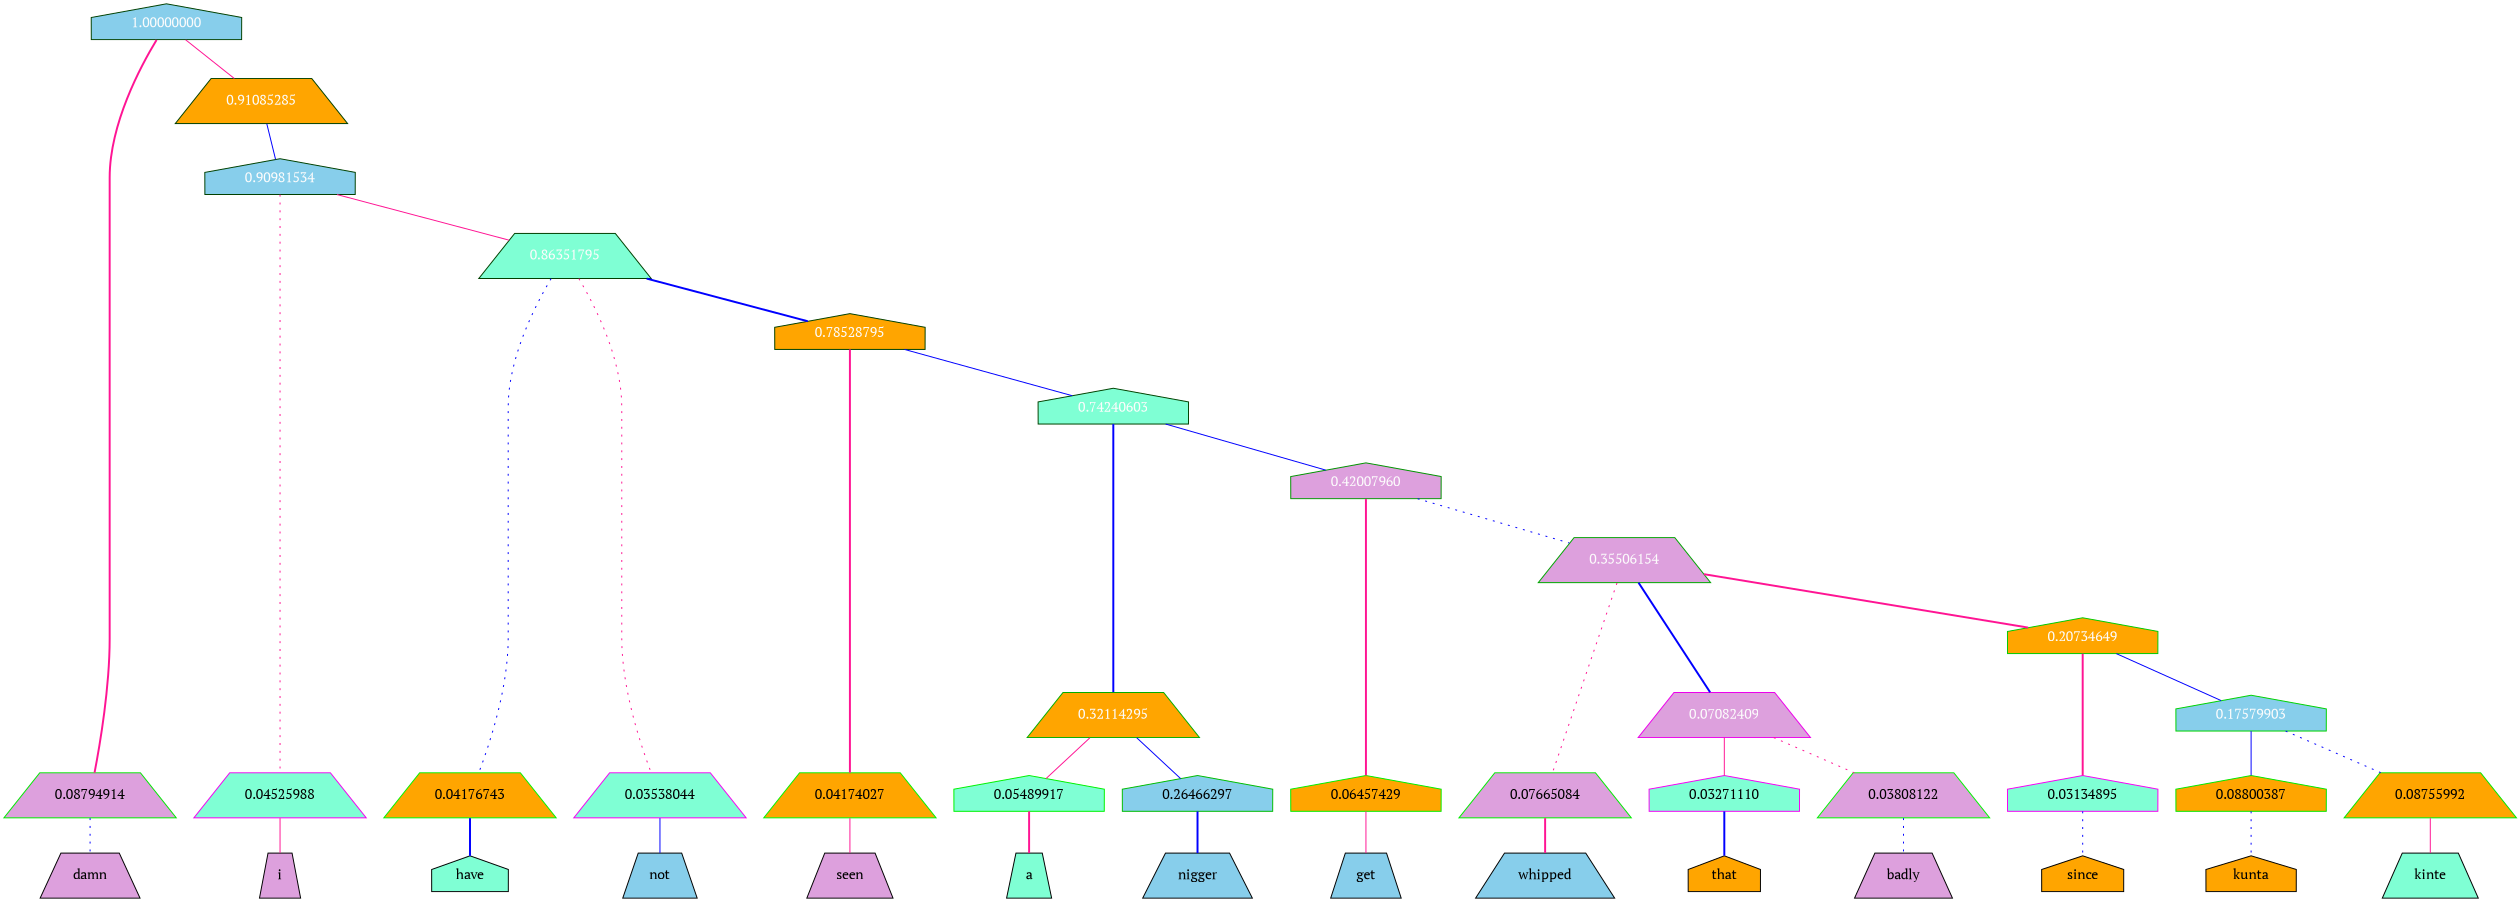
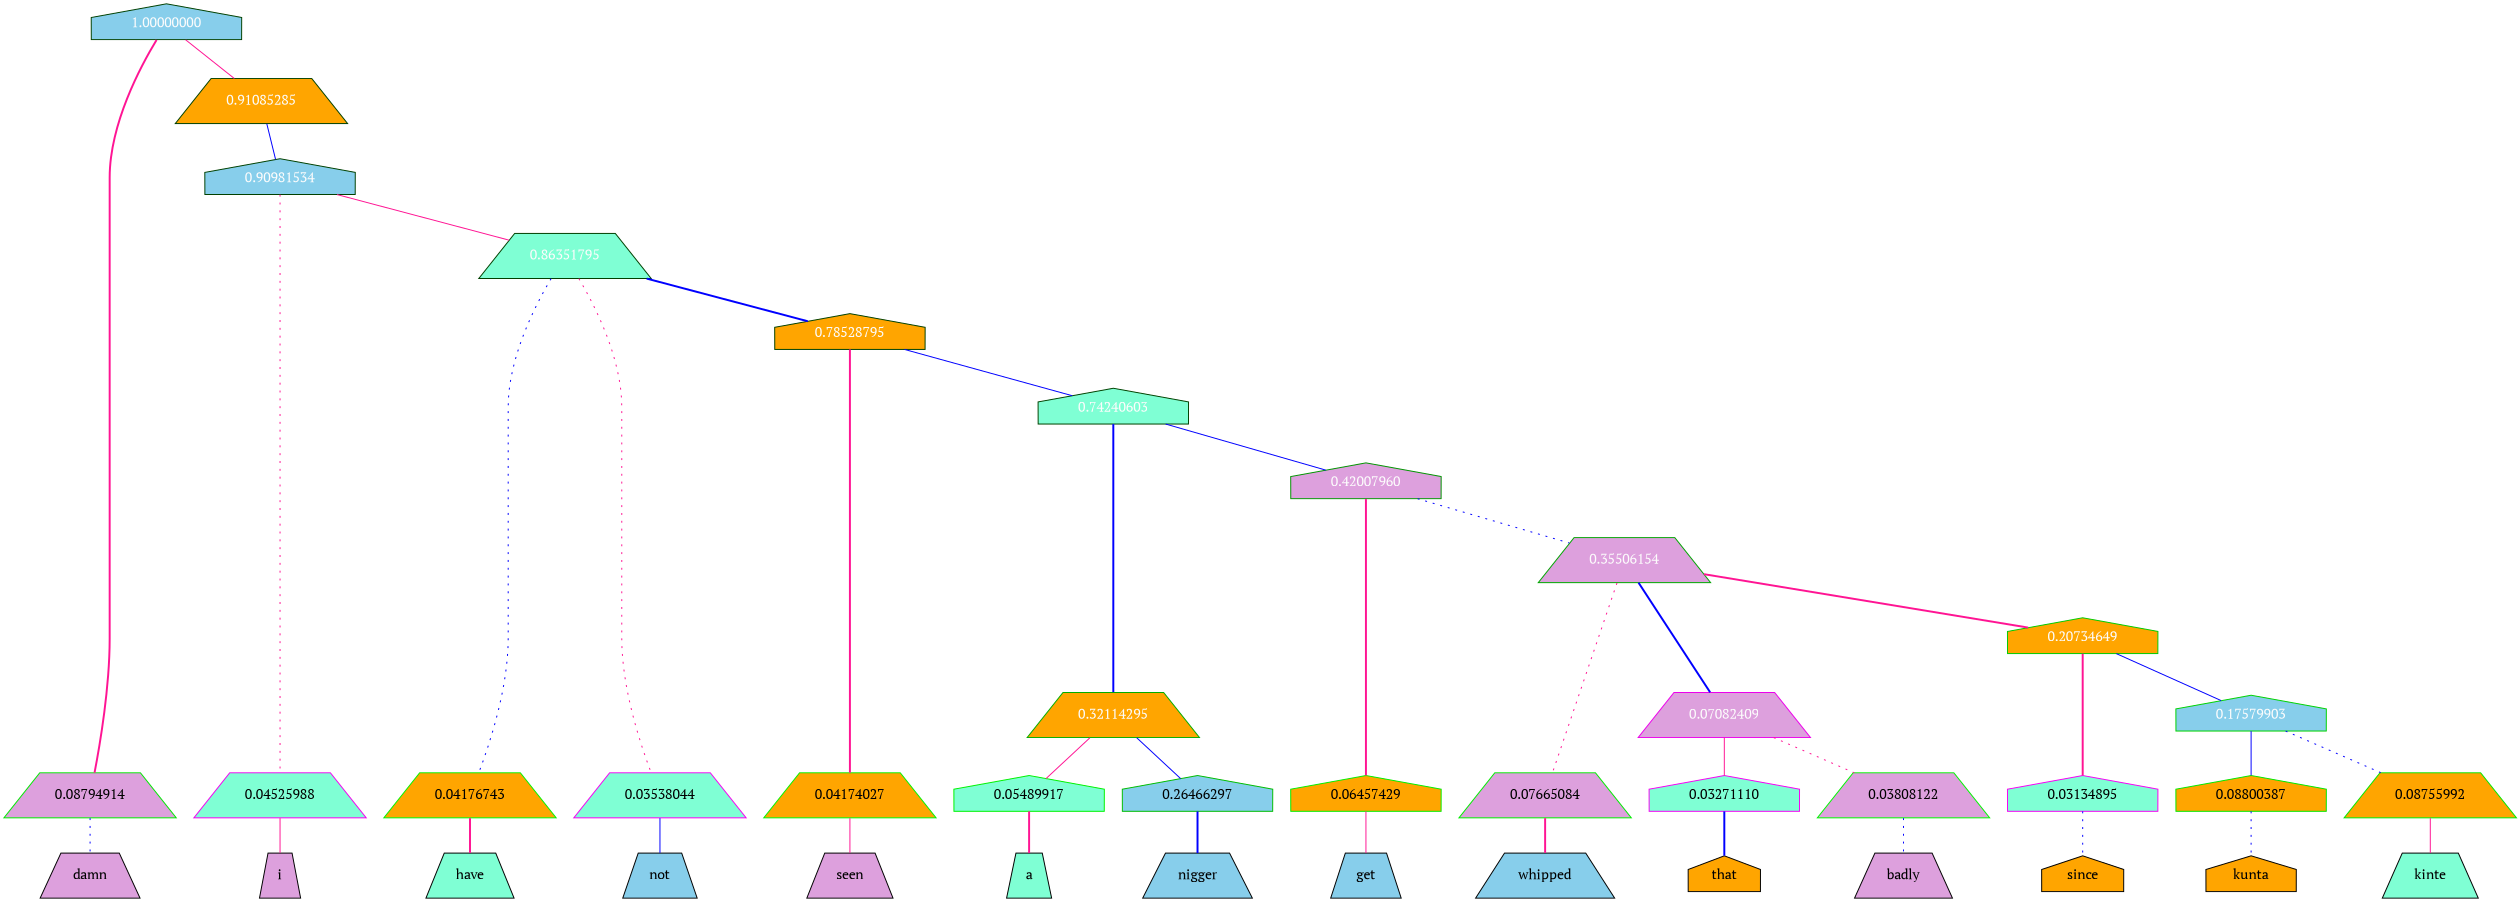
edge "0.04176743" -- "have": color blue -> deeppink
node "have": shape house -> trapezium
